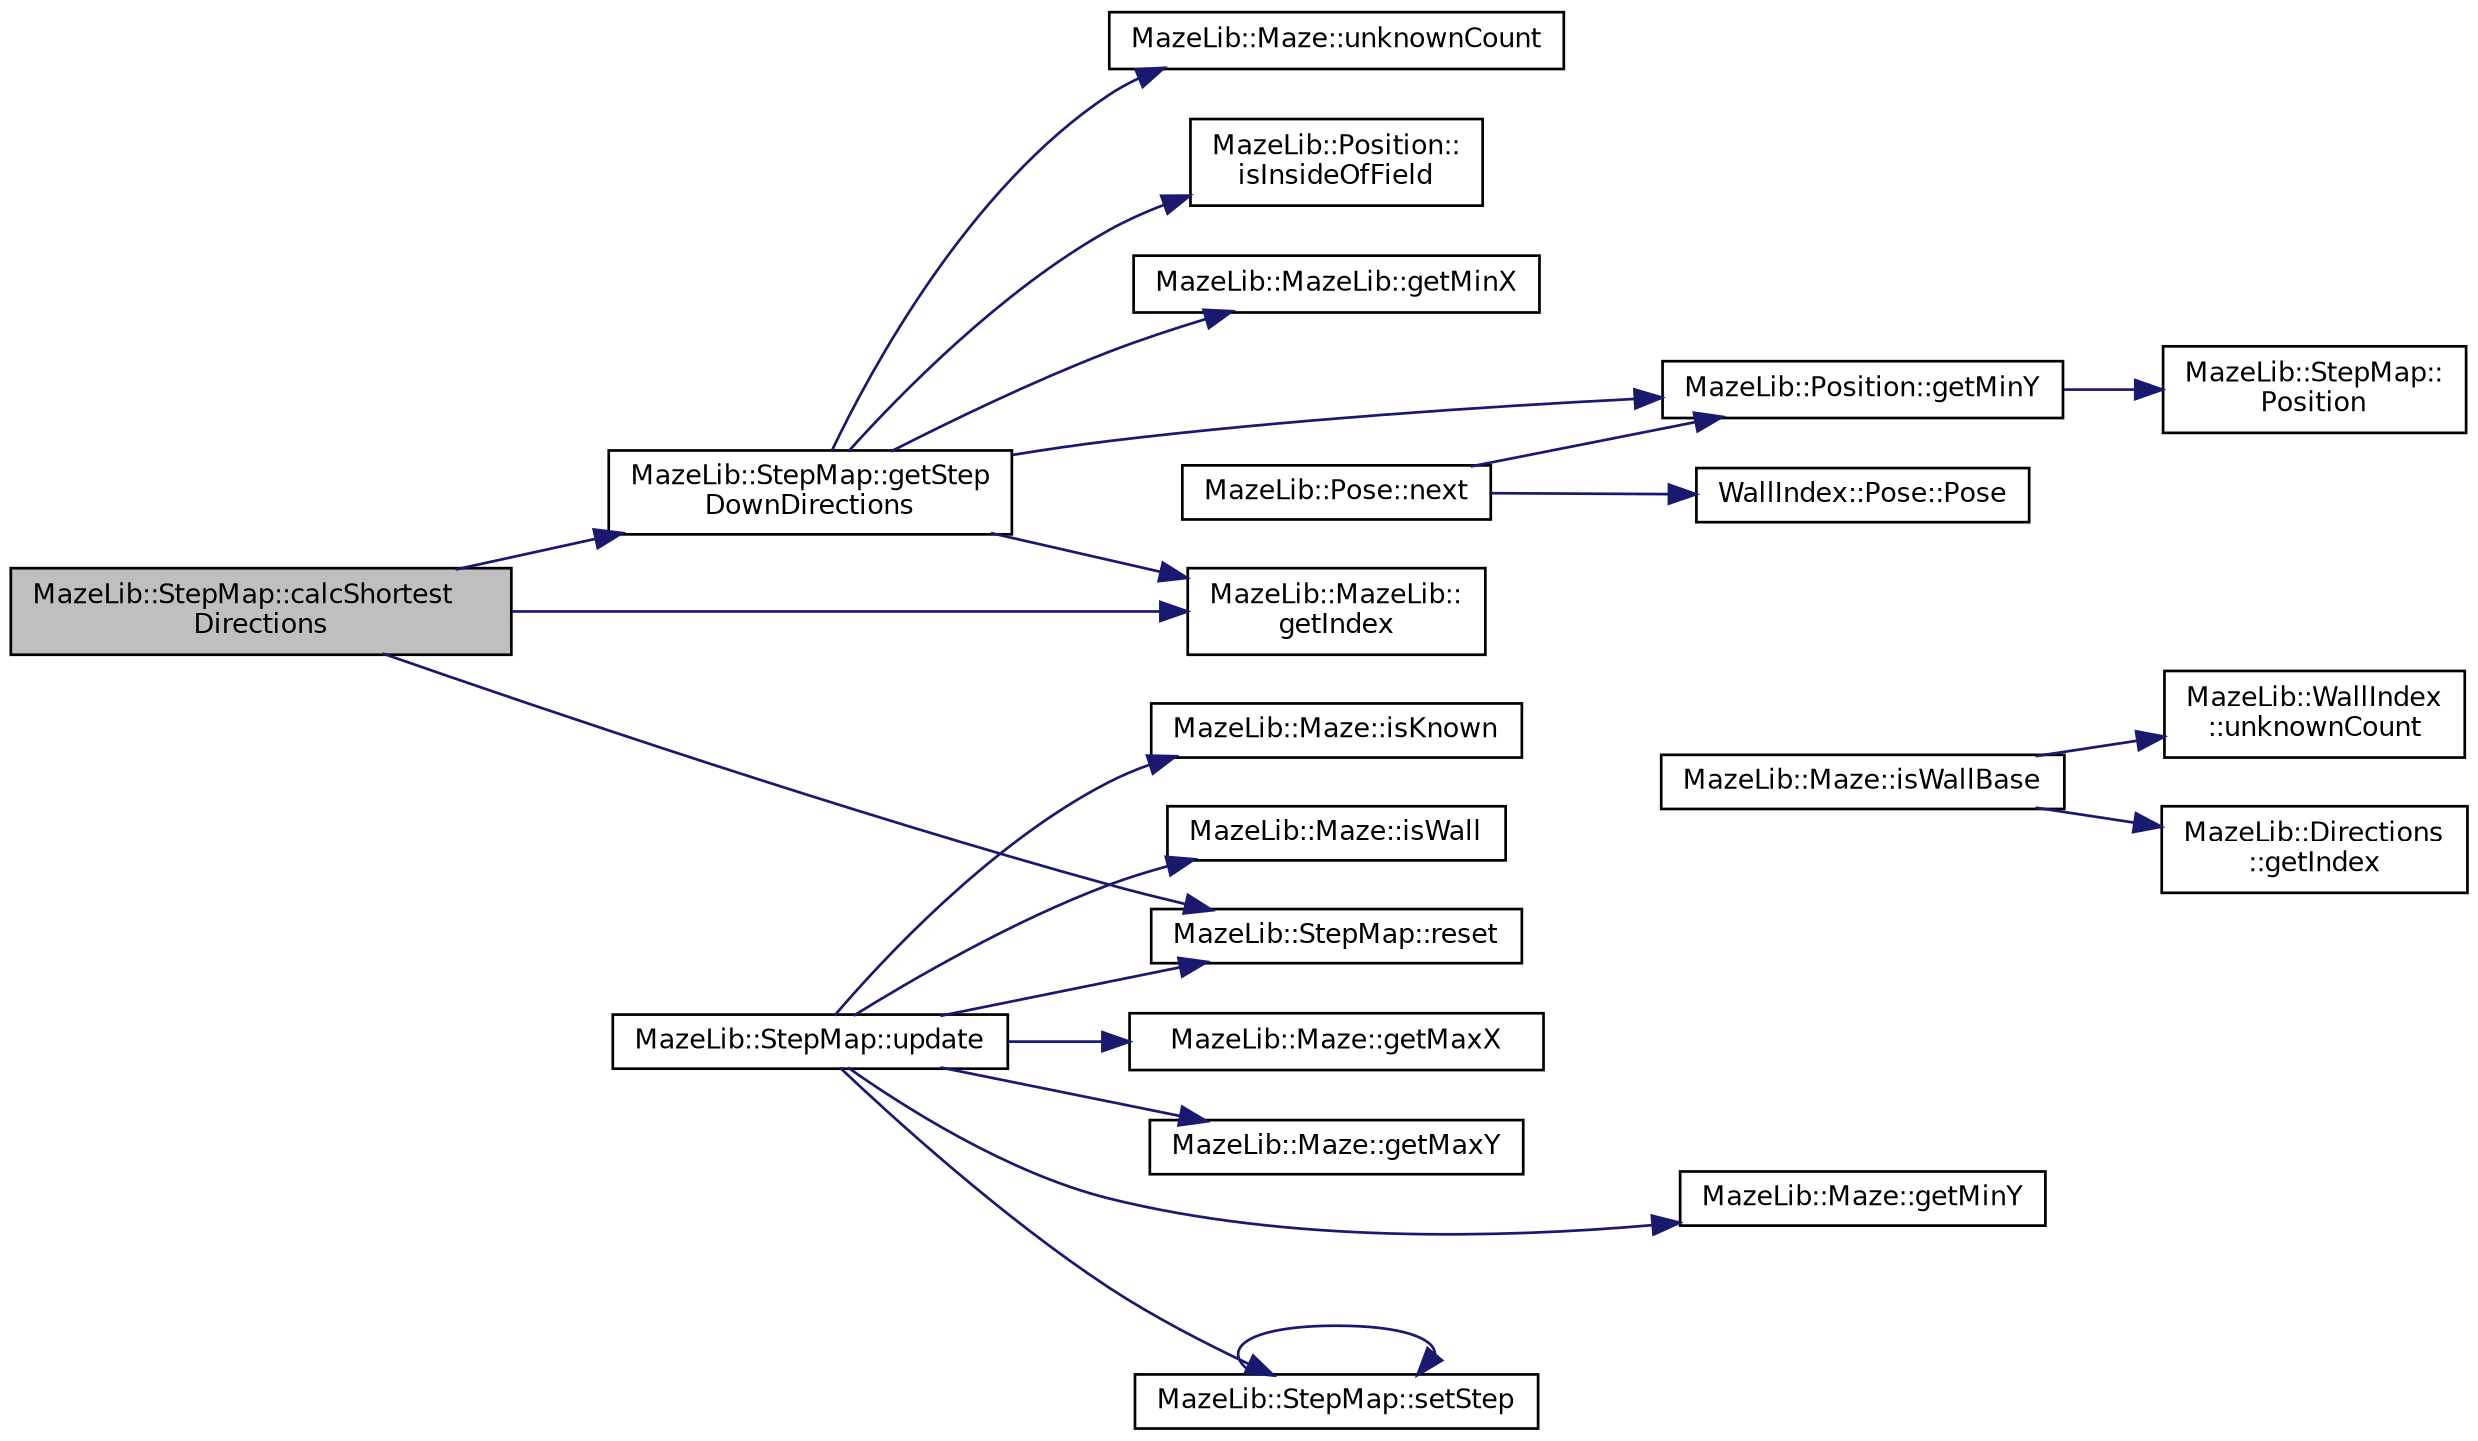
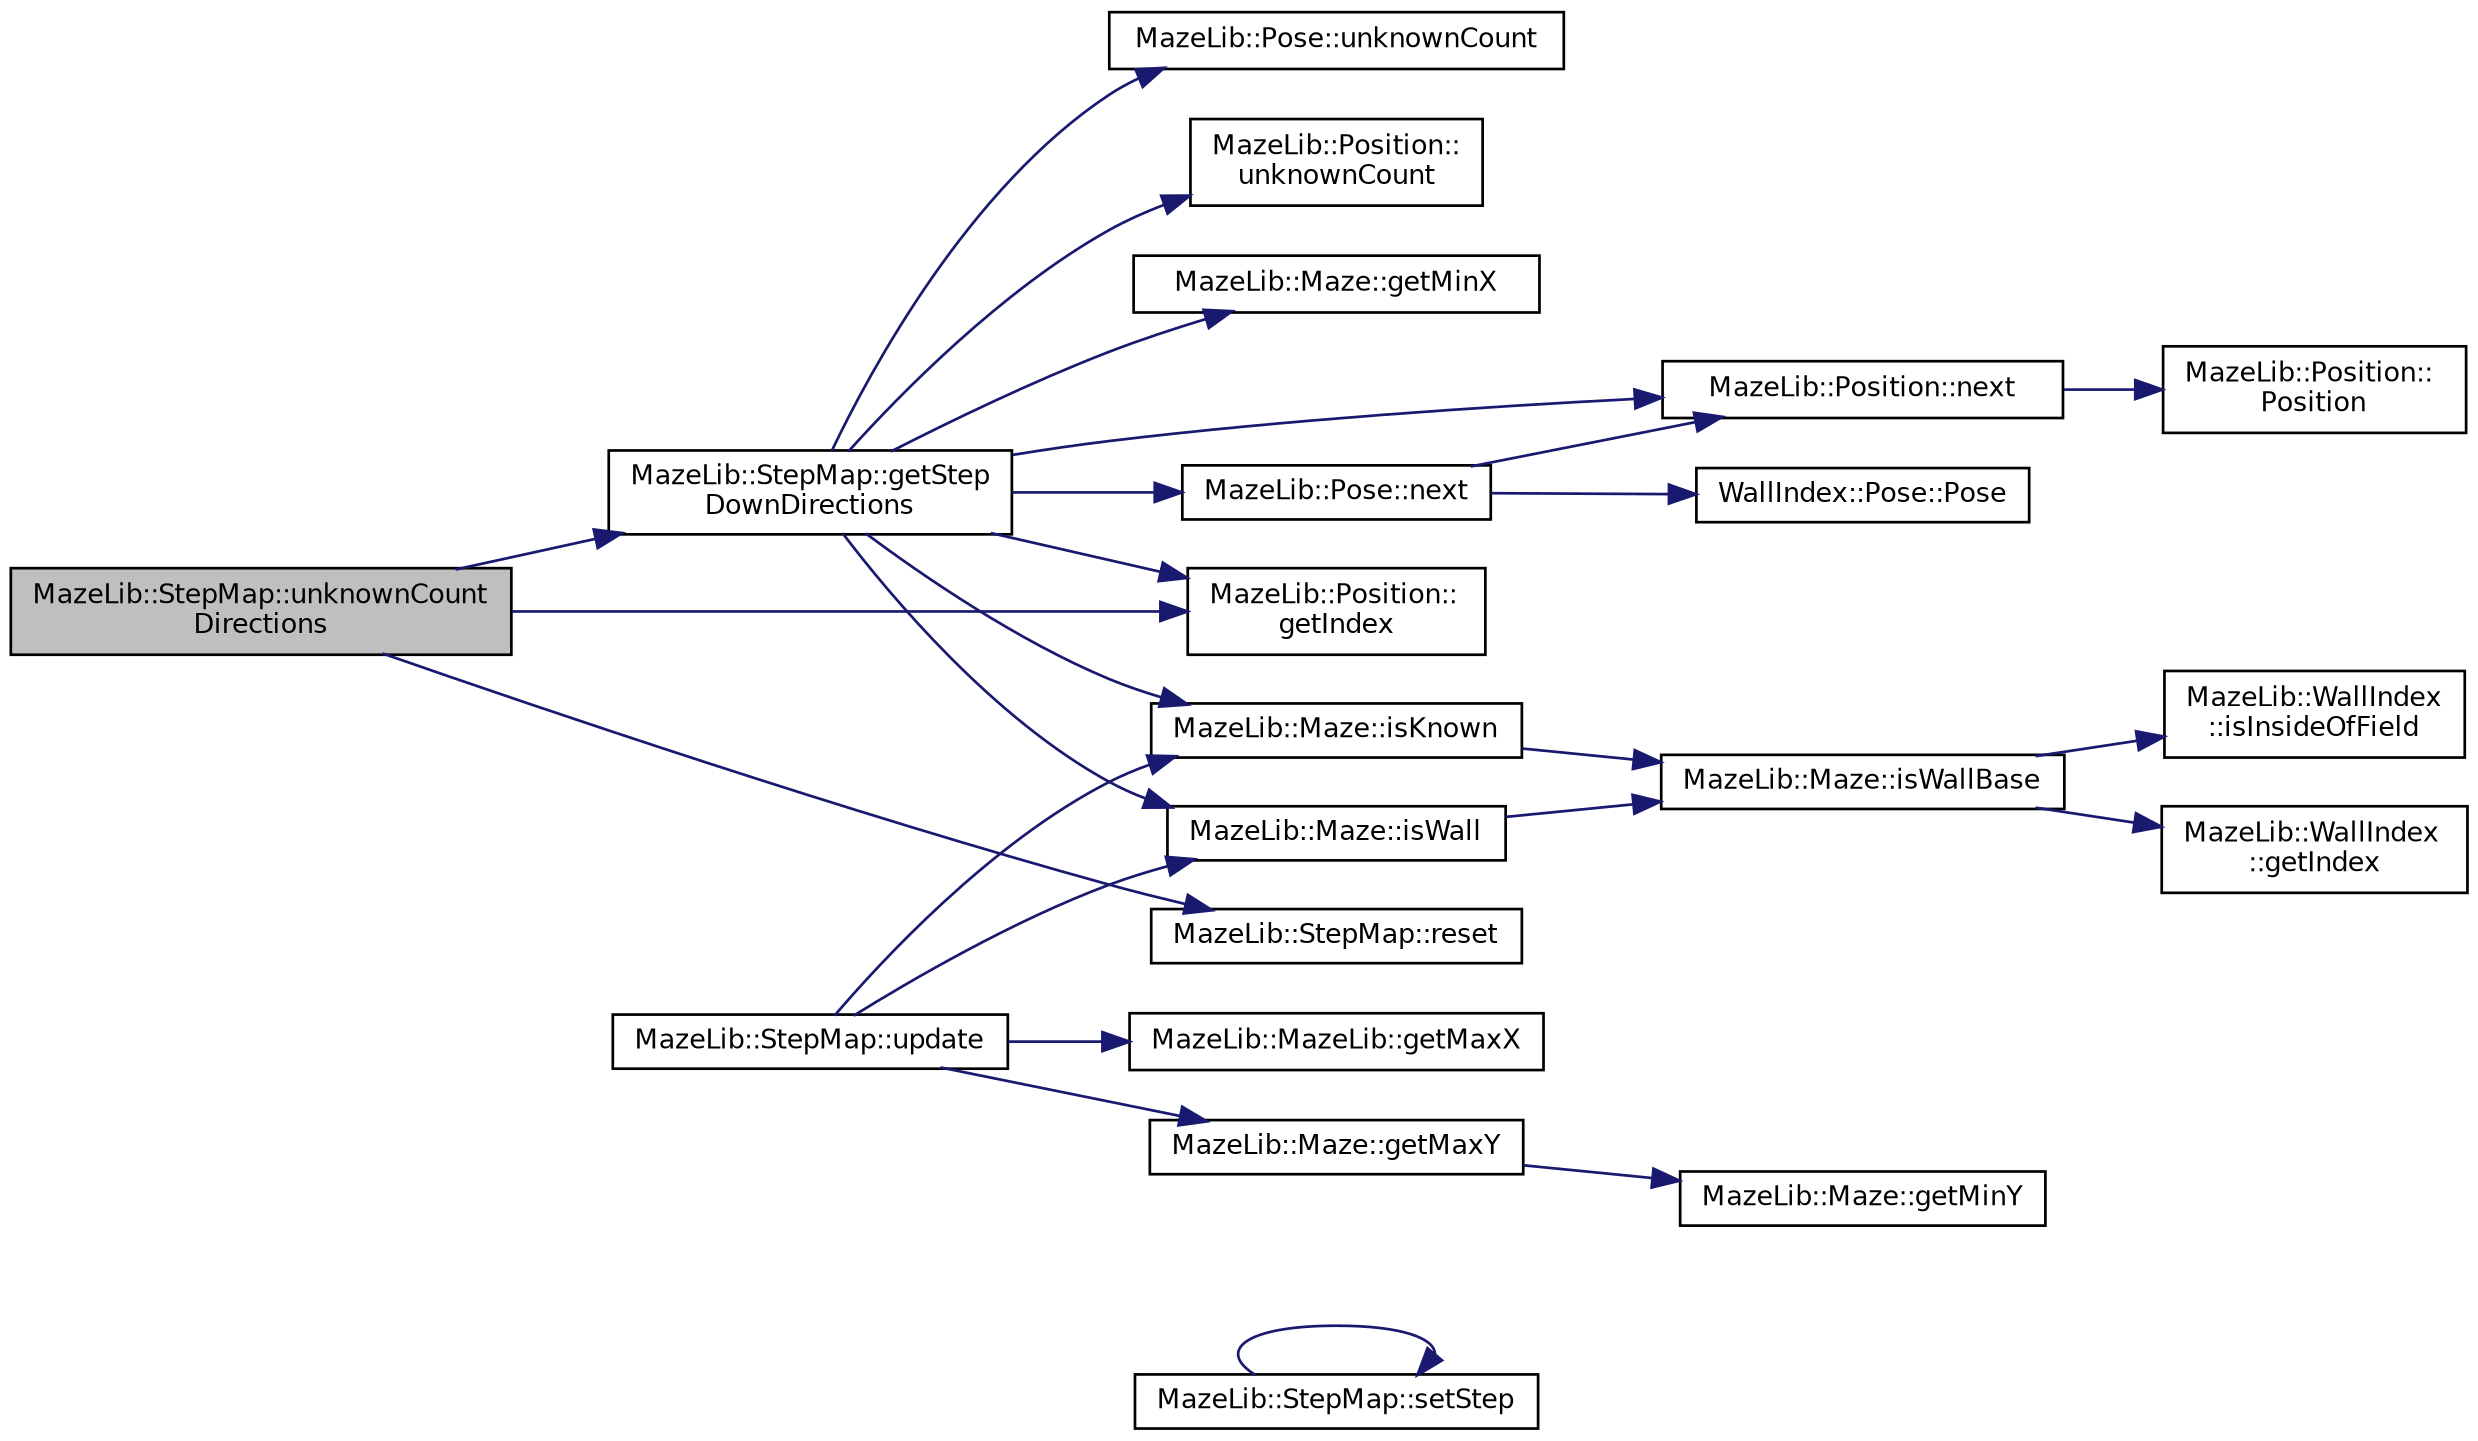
node "MazeLib::Maze::unknownCount": label "MazeLib::Maze::unknownCount" -> "MazeLib::Pose::unknownCount"
node "MazeLib::Position:: isInsideOfField": label "MazeLib::Position:: isInsideOfField" -> "MazeLib::Position:: unknownCount"
node "MazeLib::MazeLib::getMinX": label "MazeLib::MazeLib::getMinX" -> "MazeLib::Maze::getMinX"
node "MazeLib::Position::getMinY": label "MazeLib::Position::getMinY" -> "MazeLib::Position::next"
node "MazeLib::StepMap:: Position": label "MazeLib::StepMap:: Position" -> "MazeLib::Position:: Position"
edge "MazeLib::StepMap::getStep DownDirections" -> "MazeLib::Pose::next": added
node "MazeLib::StepMap::calcShortest Directions": label "MazeLib::StepMap::calcShortest Directions" -> "MazeLib::StepMap::unknownCount Directions"
node "MazeLib::MazeLib:: getIndex": label "MazeLib::MazeLib:: getIndex" -> "MazeLib::Position:: getIndex"
edge "MazeLib::StepMap::getStep DownDirections" -> "MazeLib::Maze::isKnown": added
edge "MazeLib::StepMap::getStep DownDirections" -> "MazeLib::Maze::isWall": added
node "MazeLib::WallIndex ::unknownCount": label "MazeLib::WallIndex ::unknownCount" -> "MazeLib::WallIndex ::isInsideOfField"
edge "MazeLib::Maze::isKnown" -> "MazeLib::Maze::isWallBase": added
edge "MazeLib::Maze::isWall" -> "MazeLib::Maze::isWallBase": added
node "MazeLib::Directions ::getIndex": label "MazeLib::Directions ::getIndex" -> "MazeLib::WallIndex ::getIndex"
edge "MazeLib::StepMap::update" -> "MazeLib::StepMap::reset": removed
node "MazeLib::Maze::getMaxX": label "MazeLib::Maze::getMaxX" -> "MazeLib::MazeLib::getMaxX"
edge "MazeLib::StepMap::update" -> "MazeLib::Maze::getMinY": now "MazeLib::Maze::getMaxY" -> "MazeLib::Maze::getMinY"
edge "MazeLib::StepMap::update" -> "MazeLib::StepMap::setStep": removed
